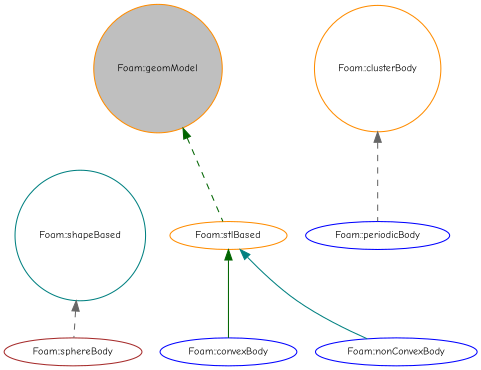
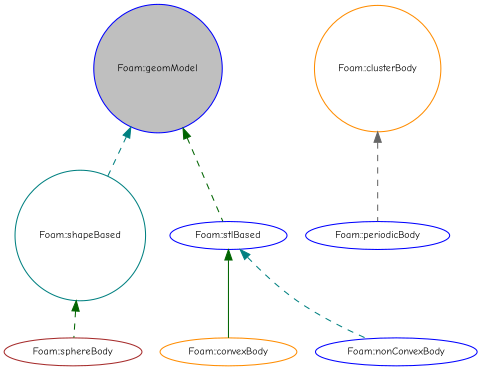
node "Foam::geomModel": color darkorange -> blue
edge "Foam::shapeBased" -> "Foam::geomModel": added
node "Foam::stlBased": color darkorange -> blue
edge "Foam::nonConvexBody" -> "Foam::stlBased": style solid -> dashed
edge "Foam::sphereBody" -> "Foam::shapeBased": color gray40 -> darkgreen
node "Foam::convexBody": color blue -> darkorange
